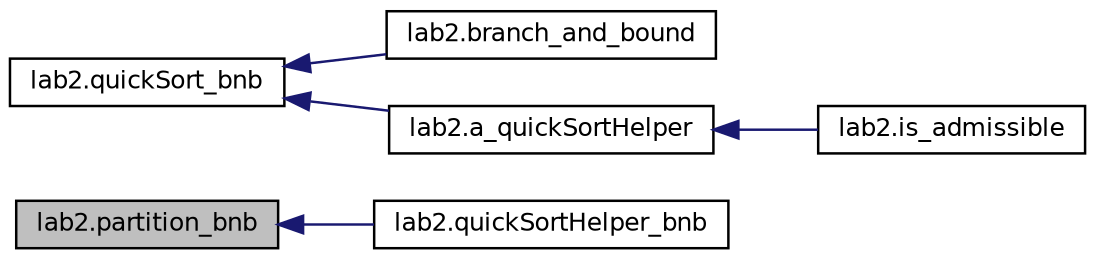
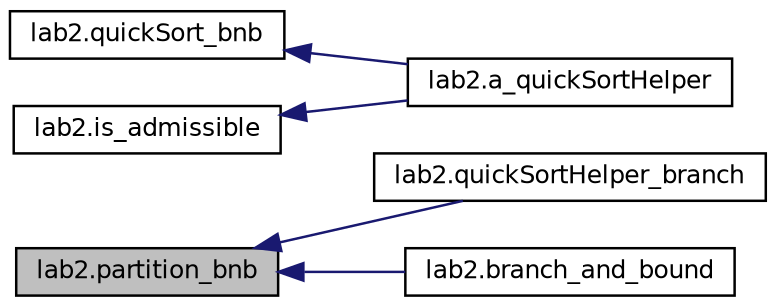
edge "lab2.branch_and_bound" -> "lab2.quickSort_bnb": now "lab2.branch_and_bound" -> "lab2.partition_bnb"
edge "lab2.is_admissible" -> "lab2.a_quickSortHelper": reversed
node "lab2.quickSortHelper_bnb": label "lab2.quickSortHelper_bnb" -> "lab2.quickSortHelper_branch"
